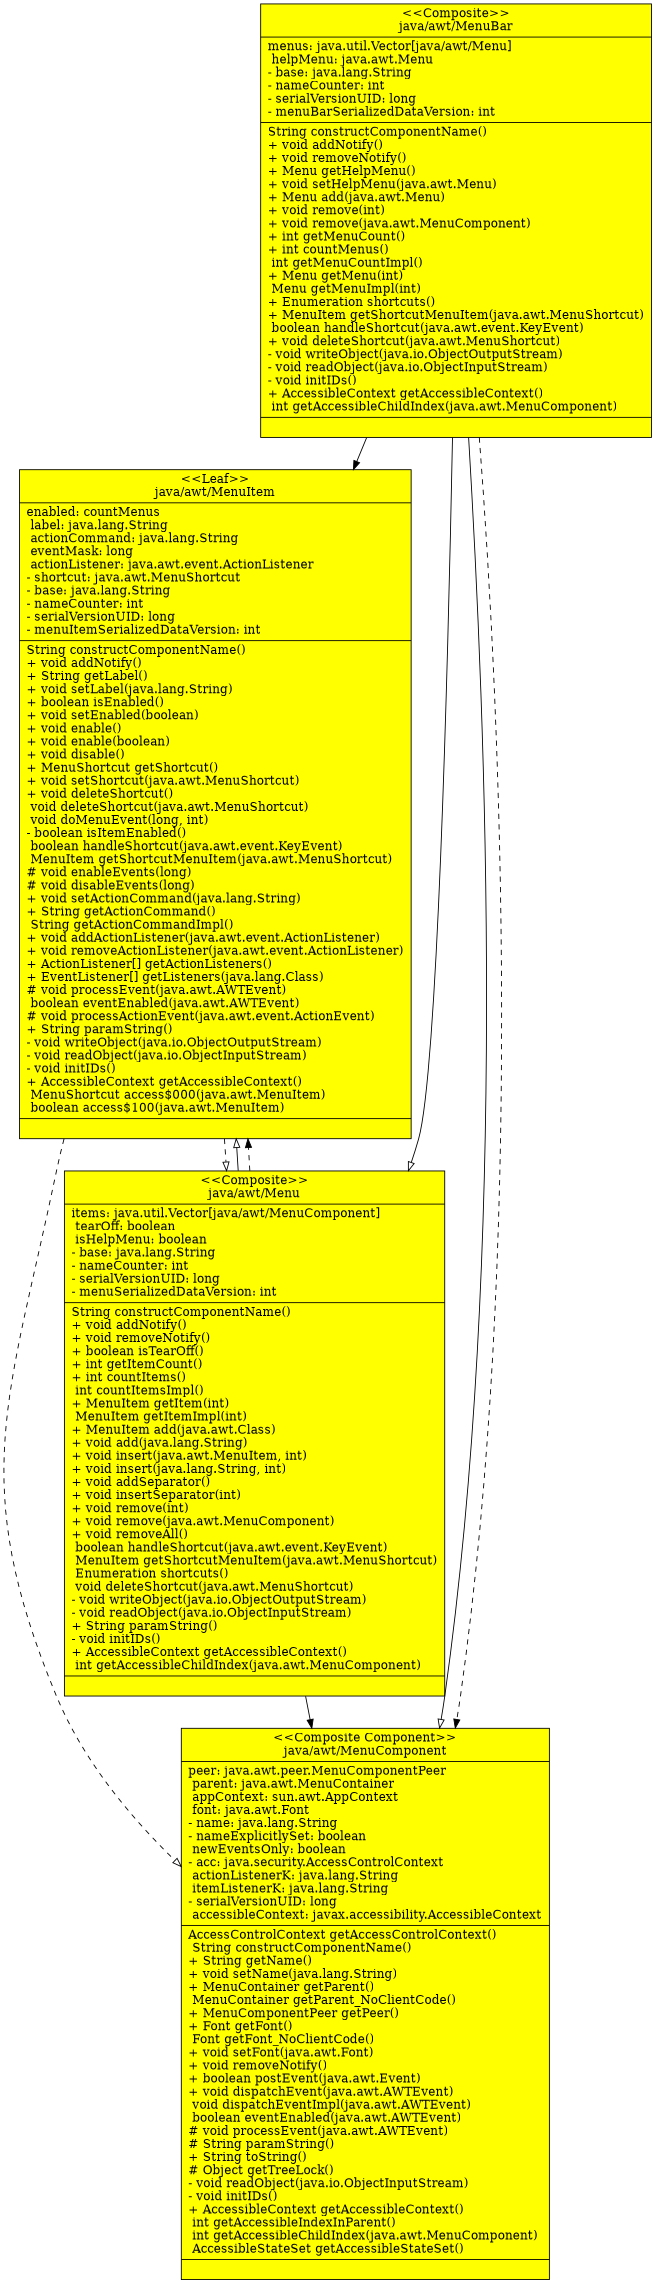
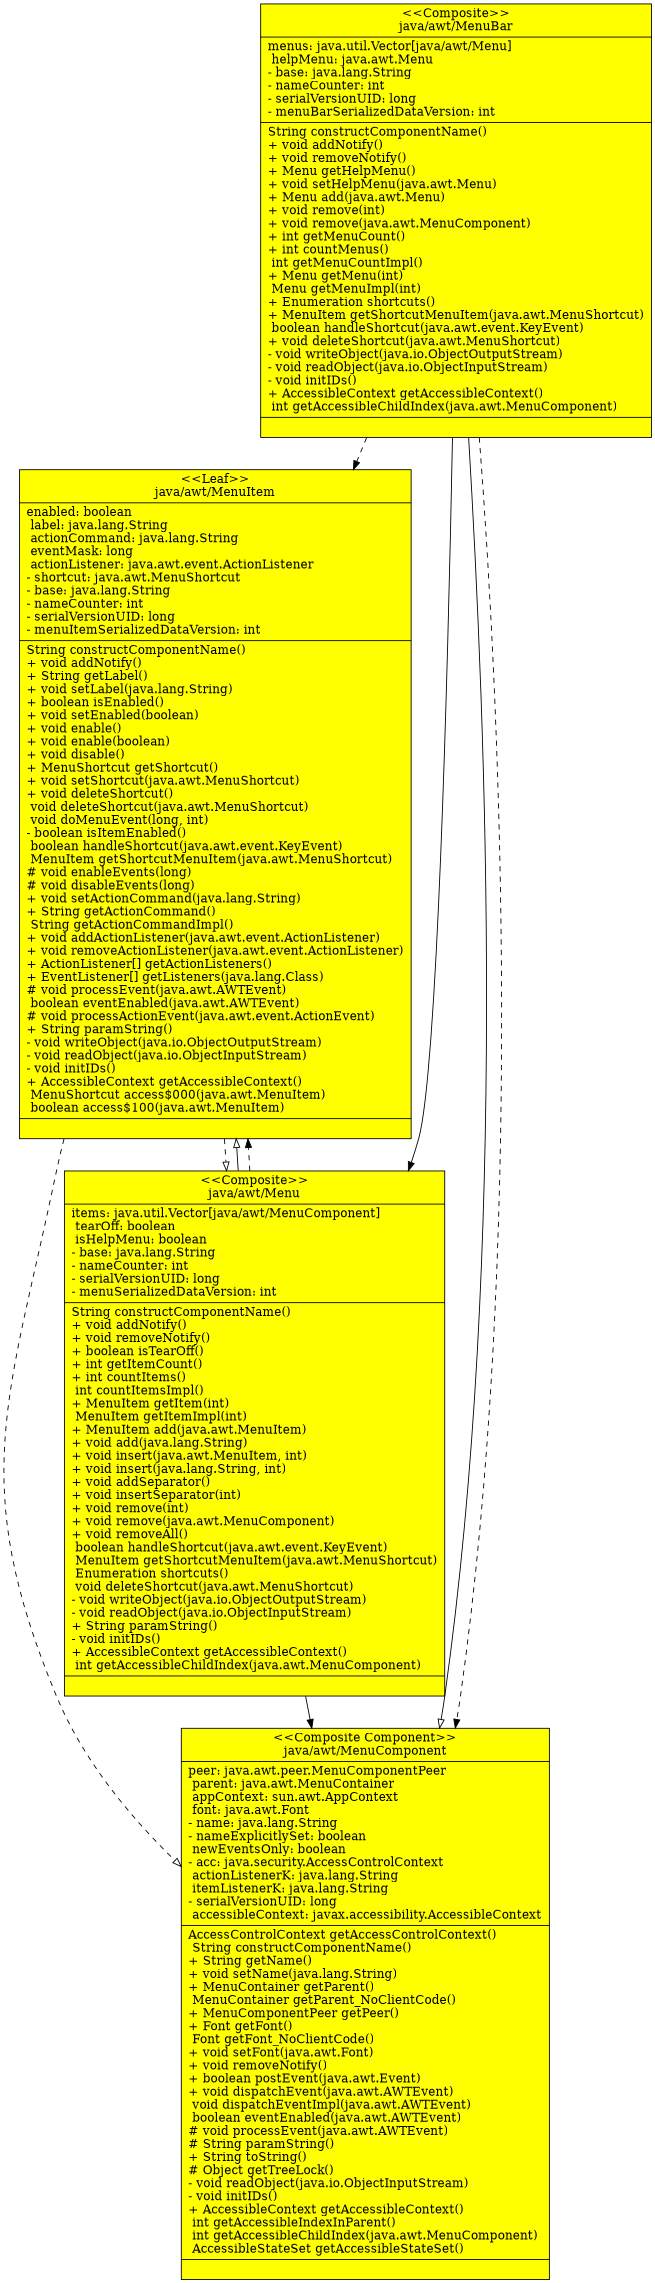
edge "java/awt/MenuBar" -> "java/awt/MenuItem": style solid -> dashed
node "java/awt/MenuItem": text "enabled: countMenus" -> "enabled: boolean"
edge "java/awt/MenuBar" -> "java/awt/Menu": arrowhead empty -> normal
node "java/awt/Menu": text "+ MenuItem add(java.awt.Class)" -> "+ MenuItem add(java.awt.MenuItem)"
